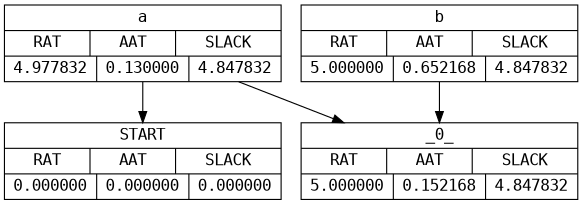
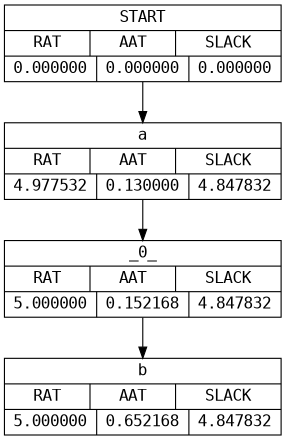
node "a": text "4.977832" -> "4.977532"
edge "a" -> "START": reversed
edge "b" -> "_0_": reversed
